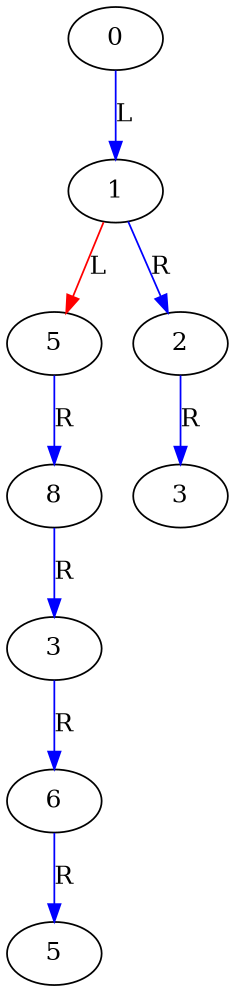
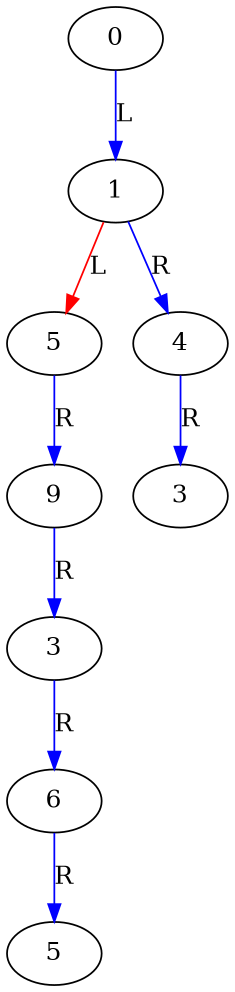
node "2": label "2" -> "4"
node "8": label "8" -> "9"
